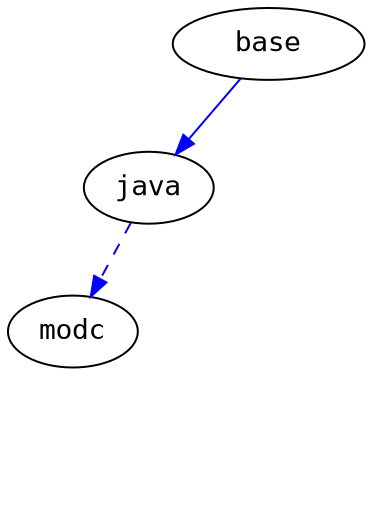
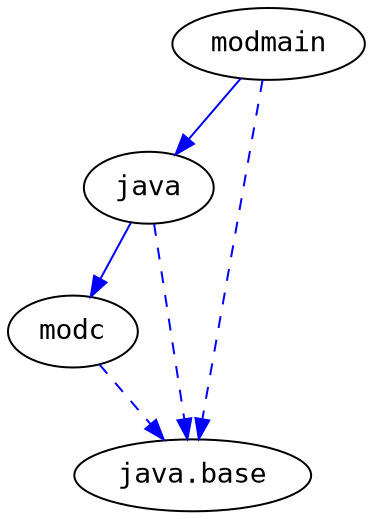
node "base": label "base" -> "modmain"
edge "java" -> "modc": style dashed -> solid
node "java.base": added
